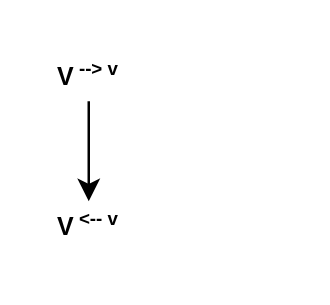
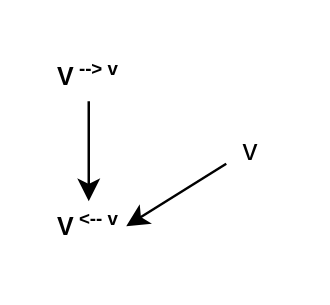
node "v": added
edge "v" -> "V <-- v": added
